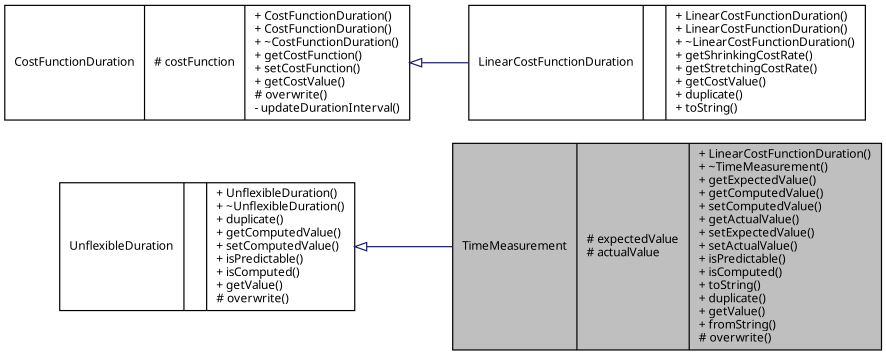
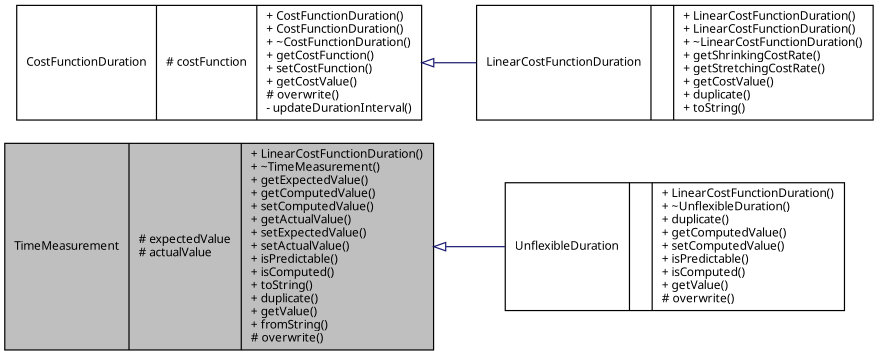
node "UnflexibleDuration": text "+ UnflexibleDuration()" -> "+ LinearCostFunctionDuration()"
edge "TimeMeasurement" -> "UnflexibleDuration": reversed
